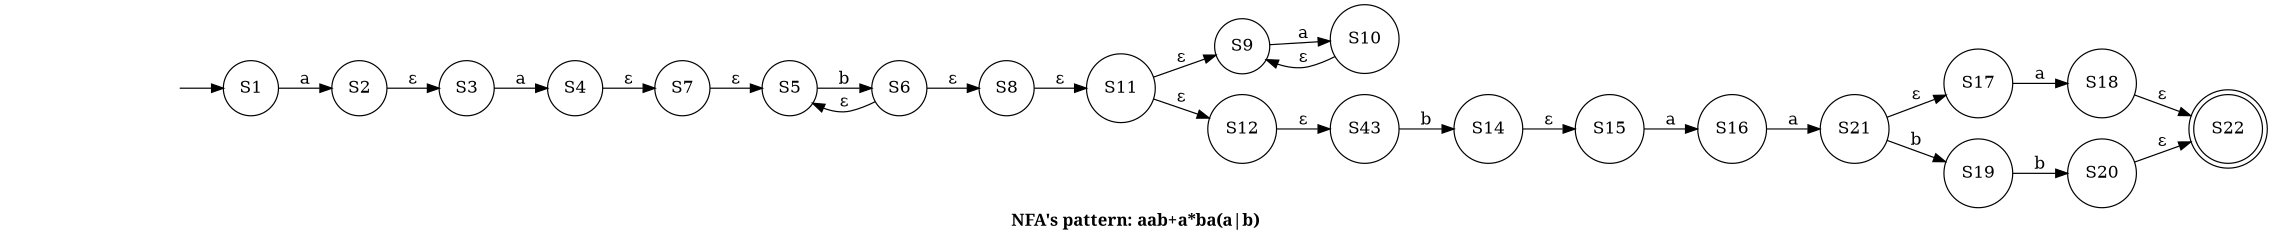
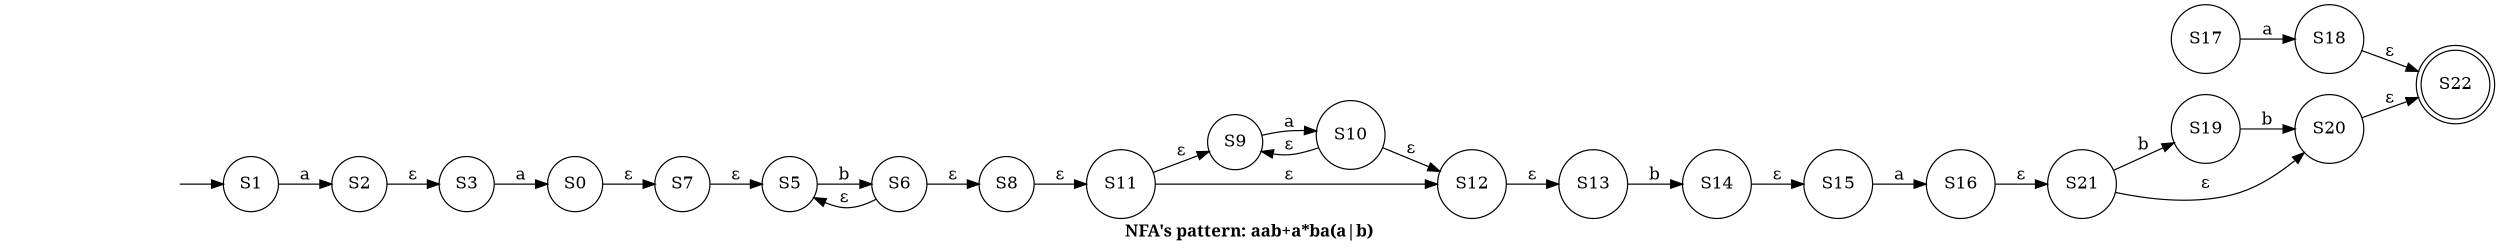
node "S4": label "S4" -> "S0"
edge "S21" -> "S17": now "S21" -> "S20"
edge "S16" -> "S21": label "a" -> "ε"
node "S43": label "S43" -> "S13"
edge "S10" -> "S12": added, label "ε"
